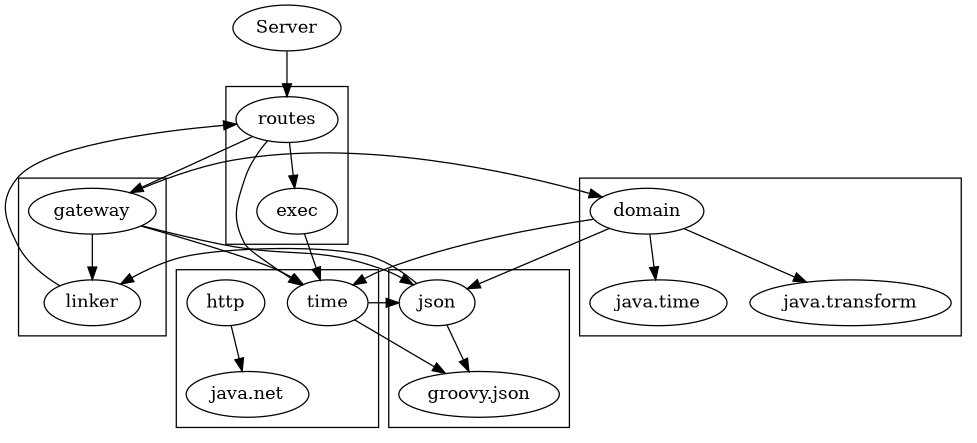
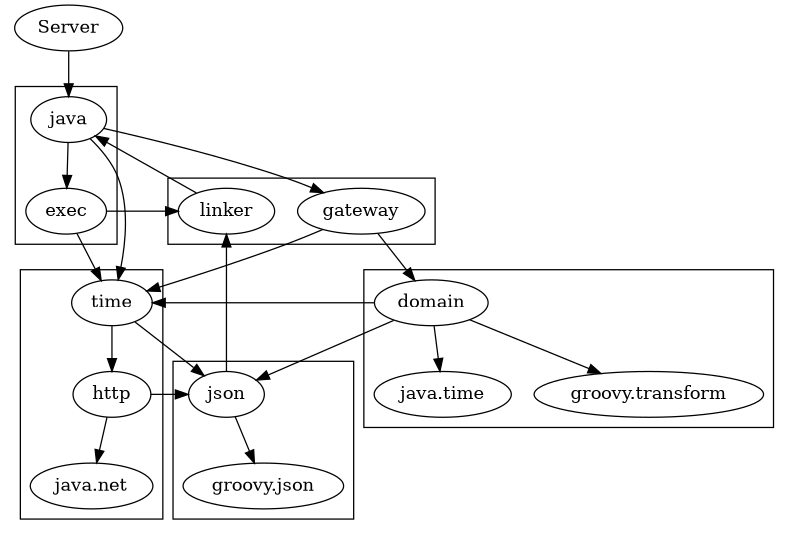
node "routes": label "routes" -> "java"
edge "gateway" -> "linker": now "exec" -> "linker"
edge "gateway" -> "json": now "http" -> "json"
node "java.transform": label "java.transform" -> "groovy.transform"
edge "time" -> "groovy.json": now "time" -> "http"
